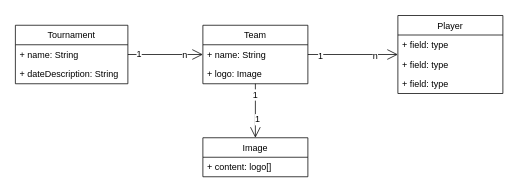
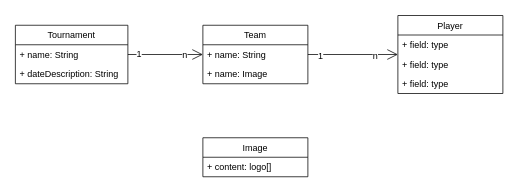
node "+ logo: Image": label "+ logo: Image" -> "+ name: Image"
edge "Team" -> "Image": removed, labels "1", "1"
